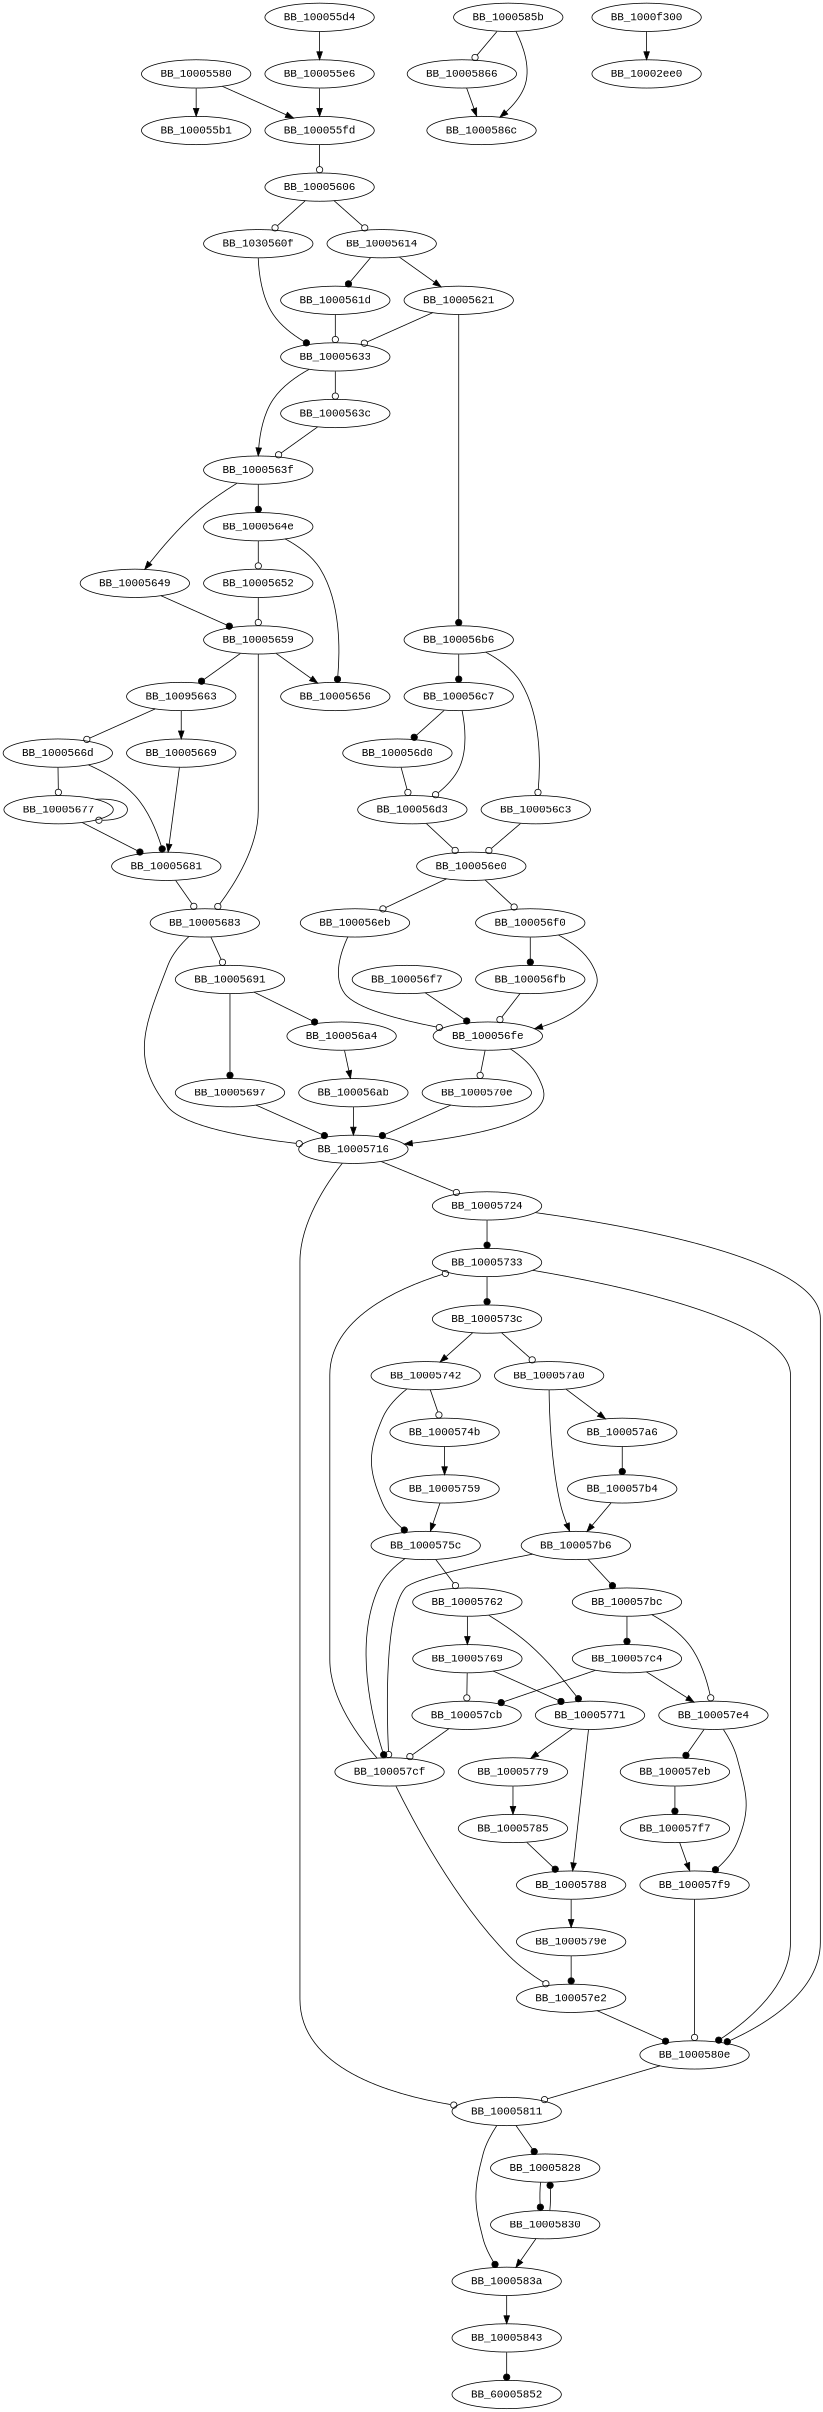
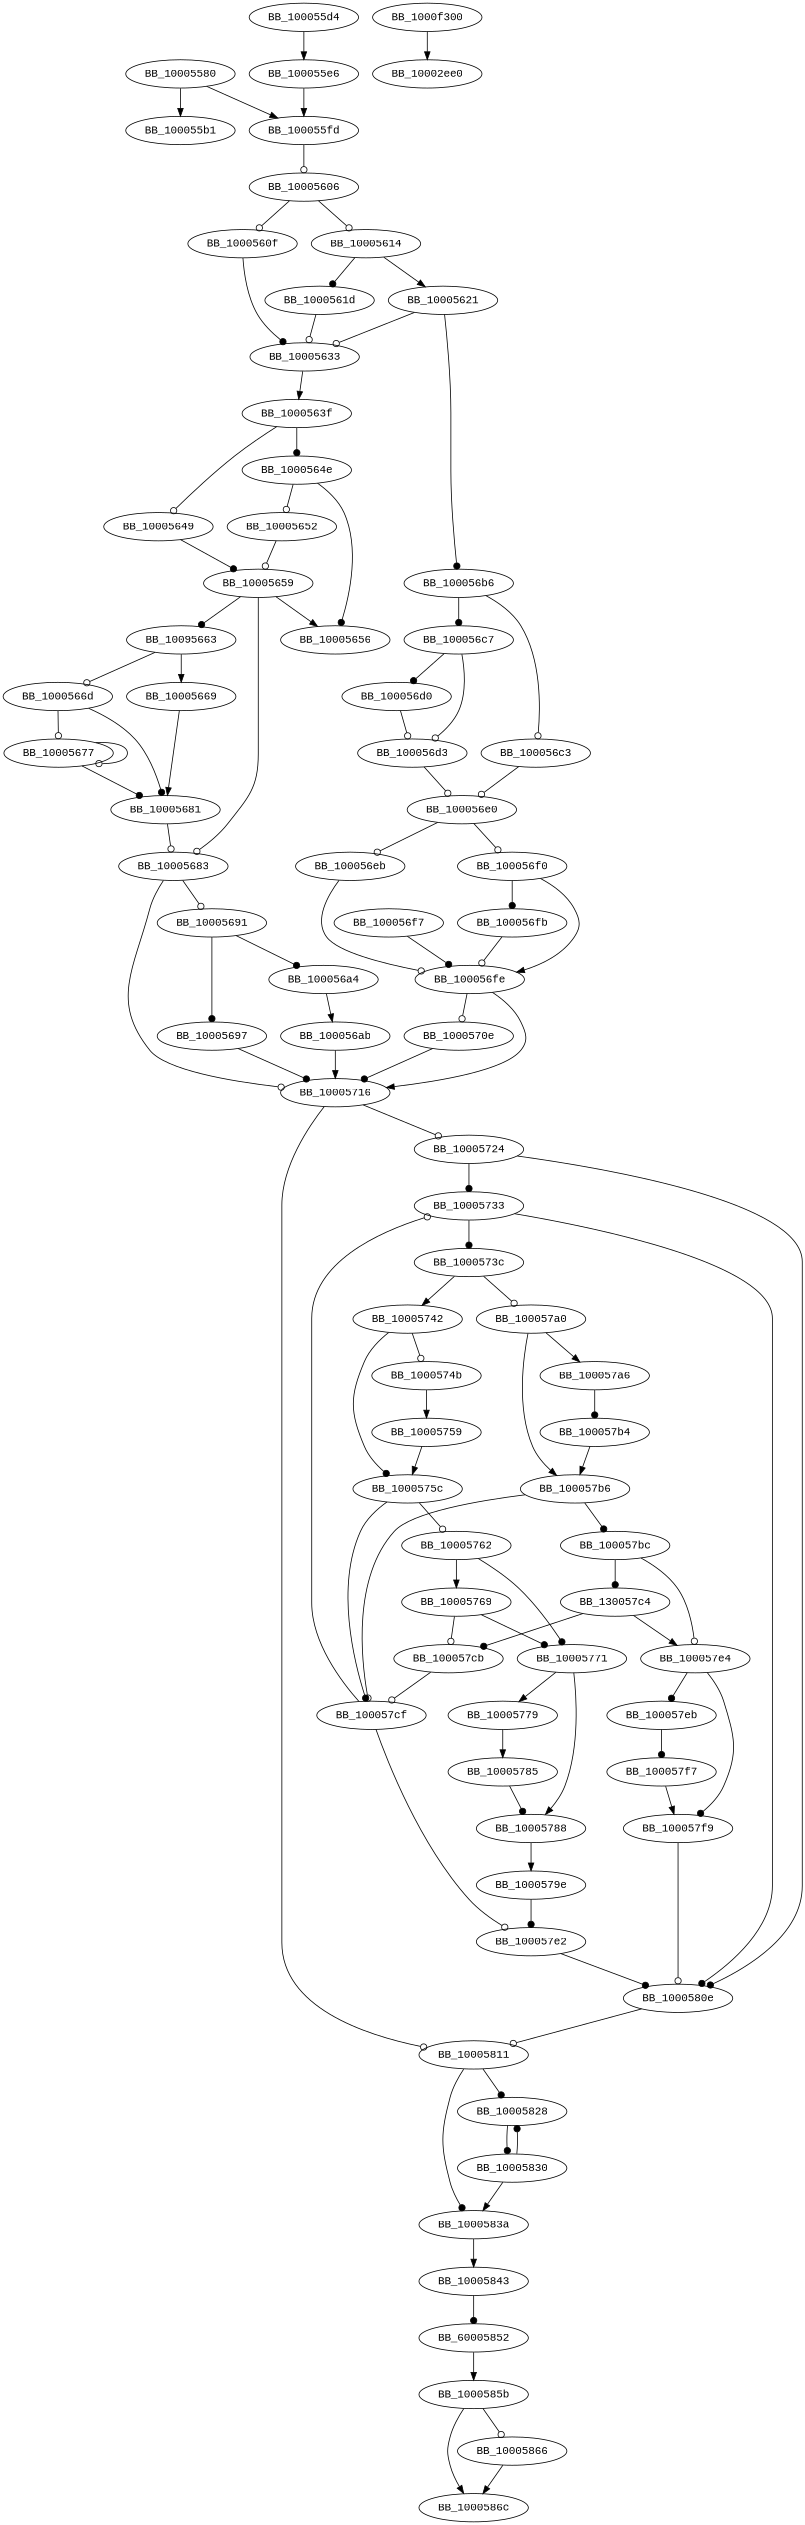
node "BB_1030560f": label "BB_1030560f" -> "BB_1000560f"
node "BB_1000563c": removed
edge "BB_1000563f" -> "BB_10005649": arrowhead normal -> odot
node "BB_100057c4": label "BB_100057c4" -> "BB_130057c4"
edge "BB_60005852" -> "BB_1000585b": added
